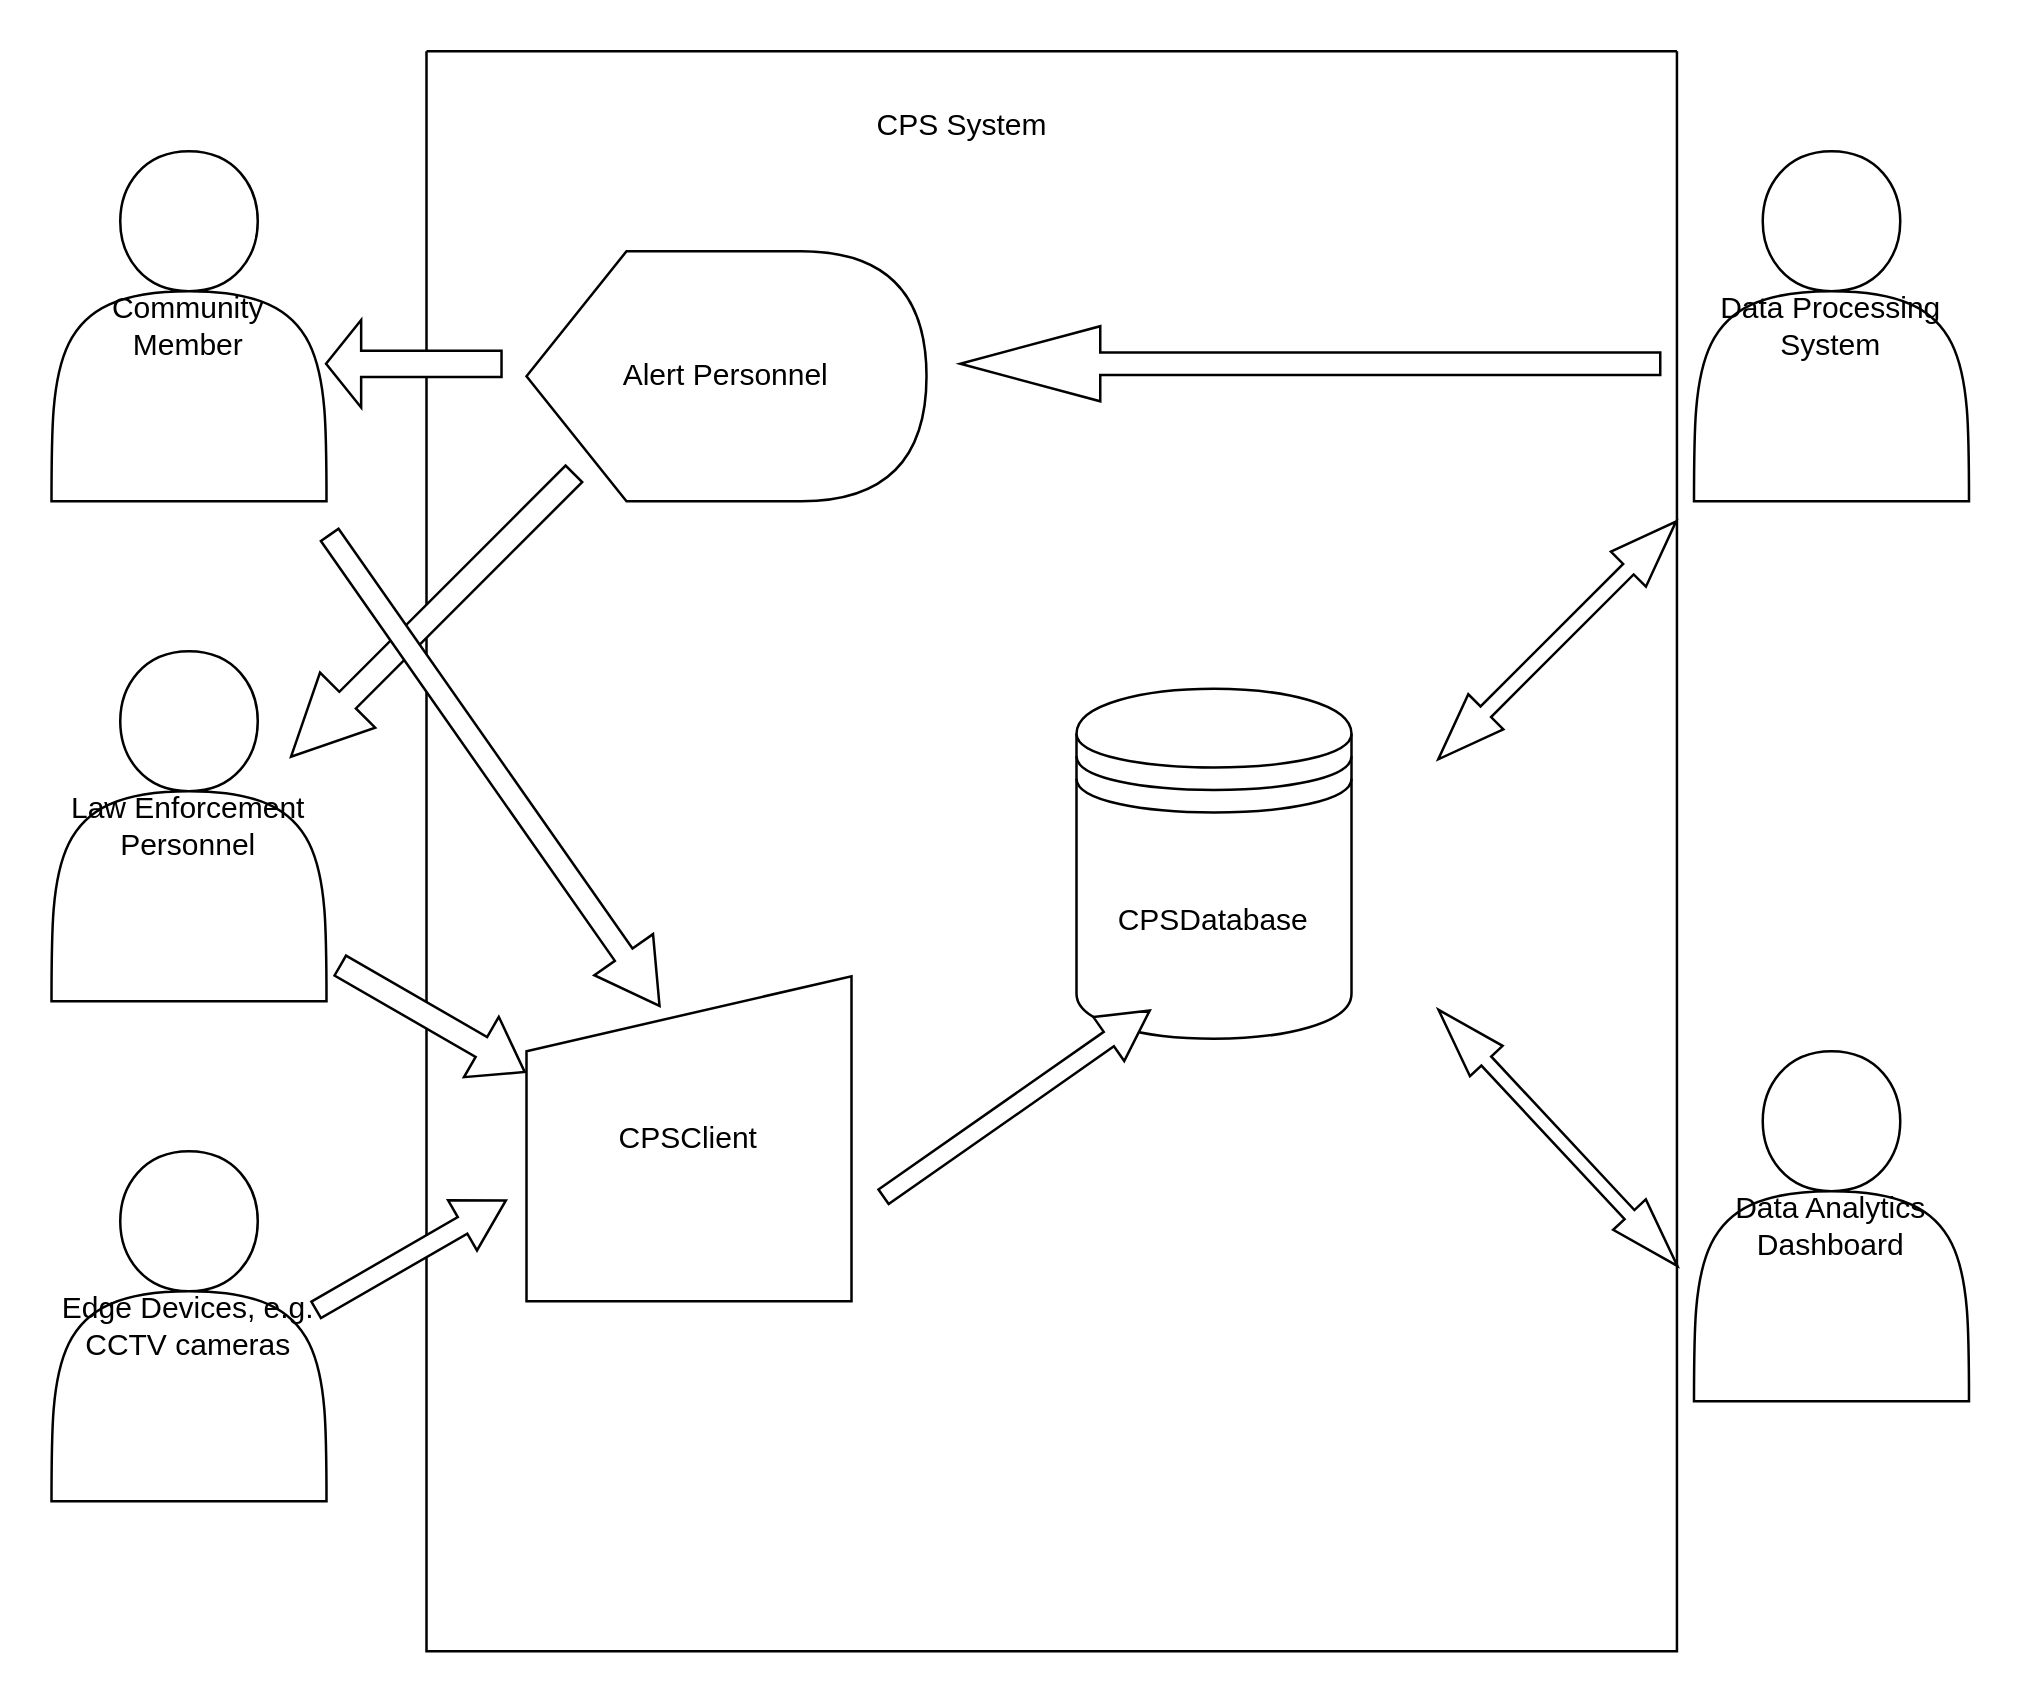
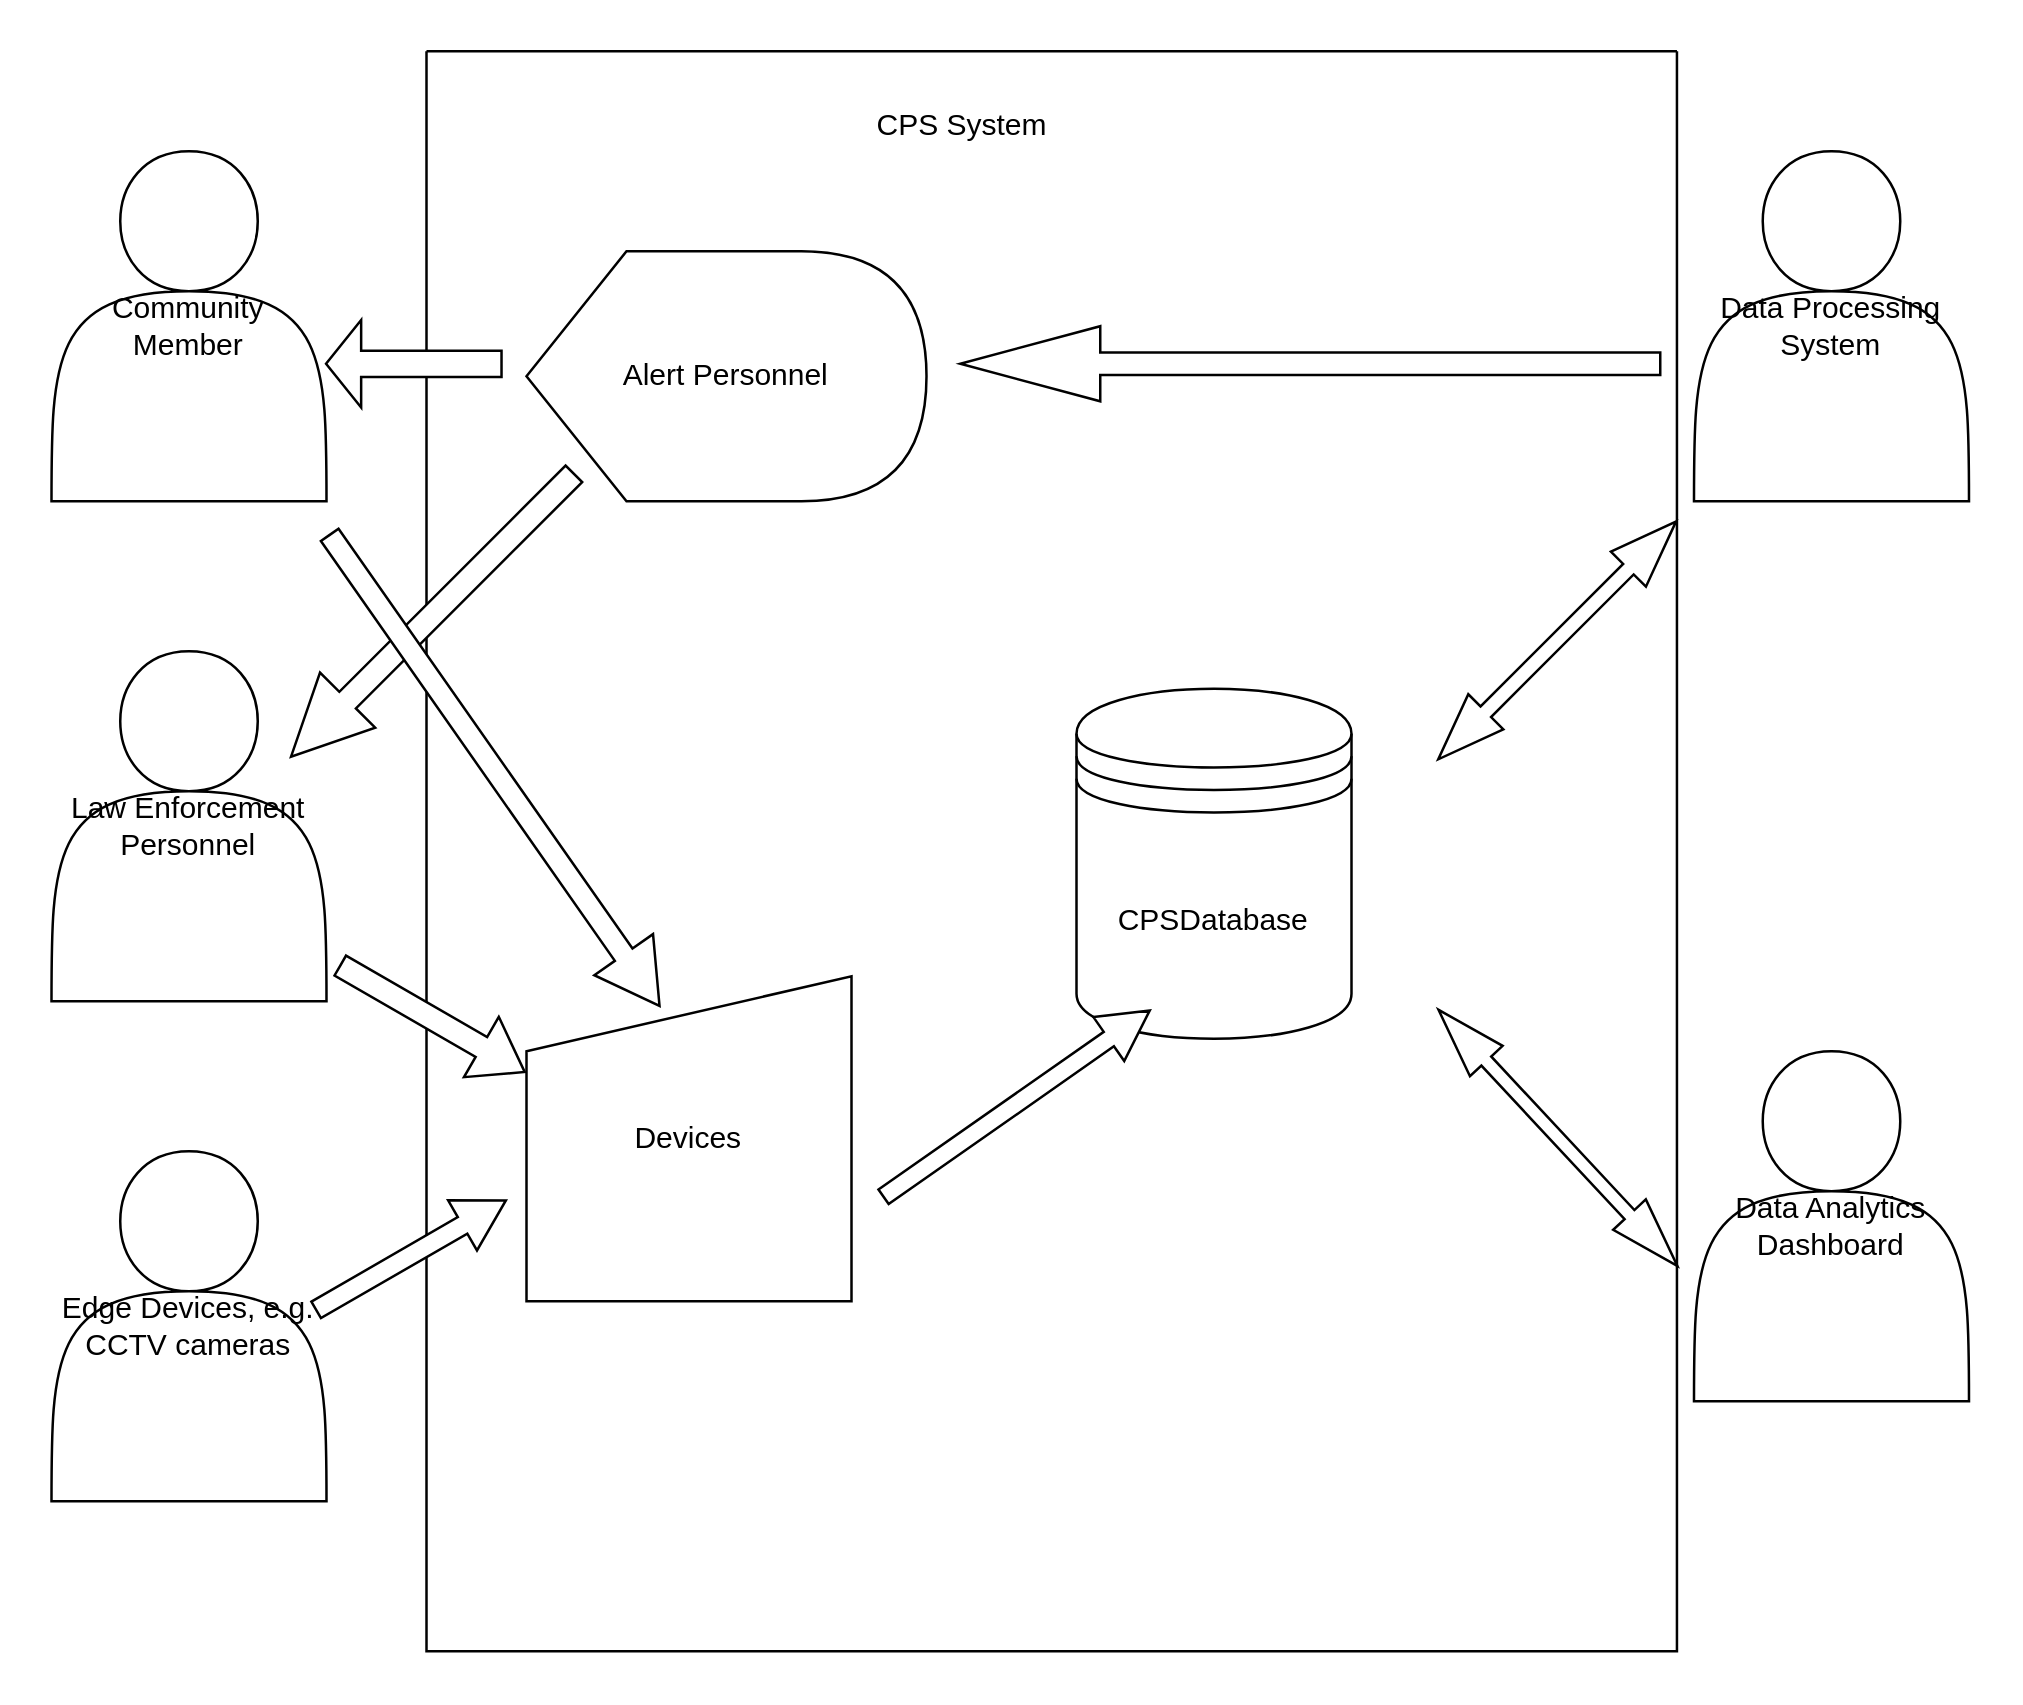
node "CPSClient": label "CPSClient" -> "Devices"
